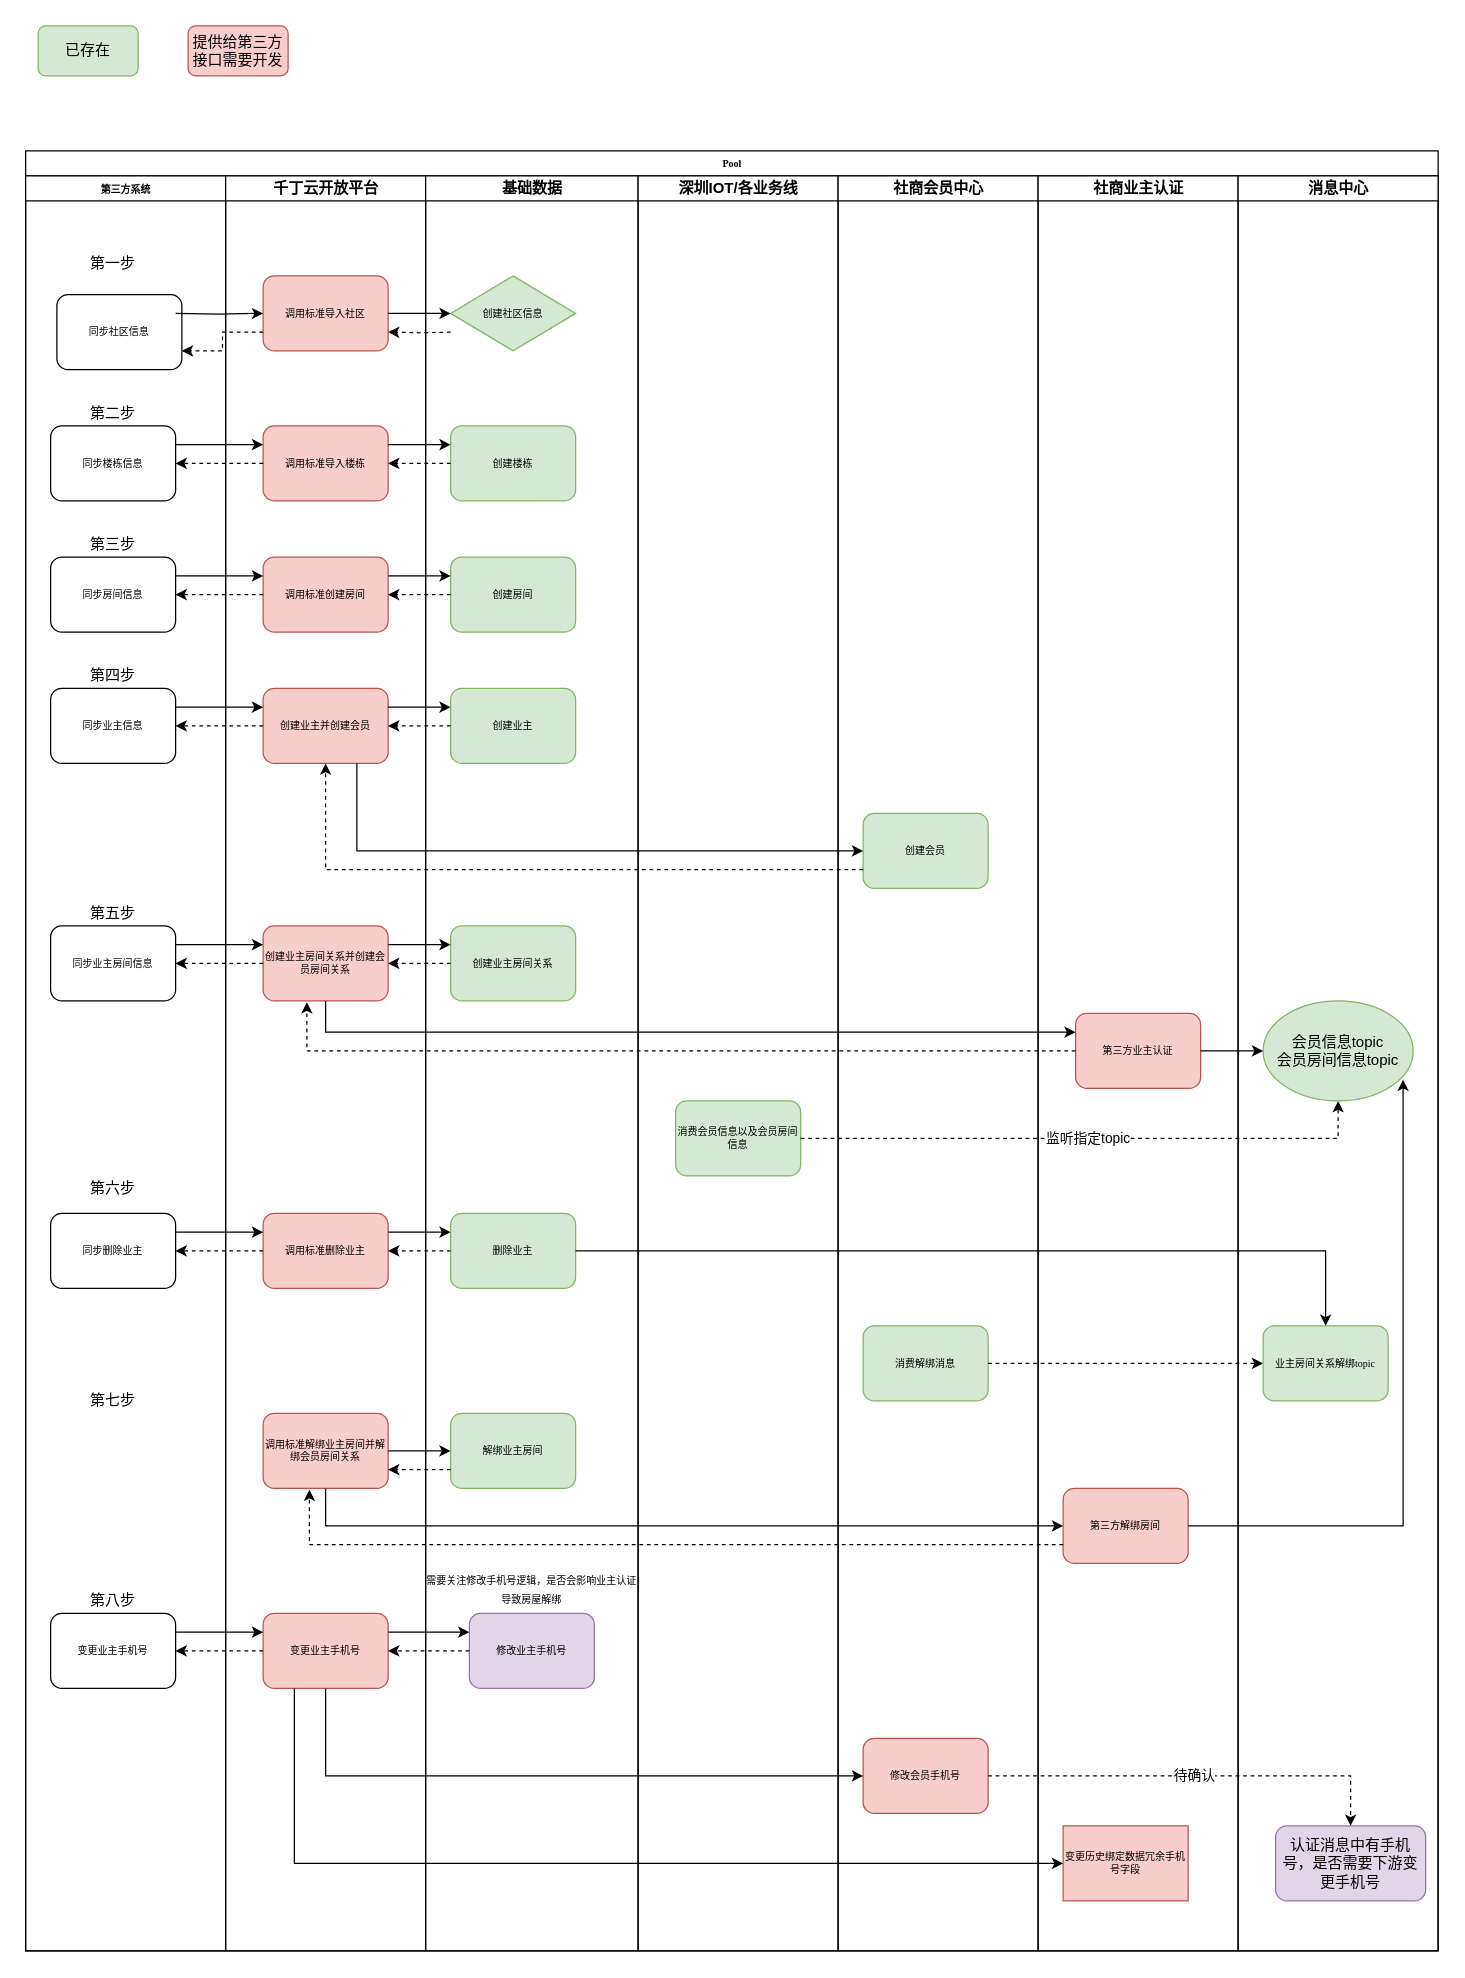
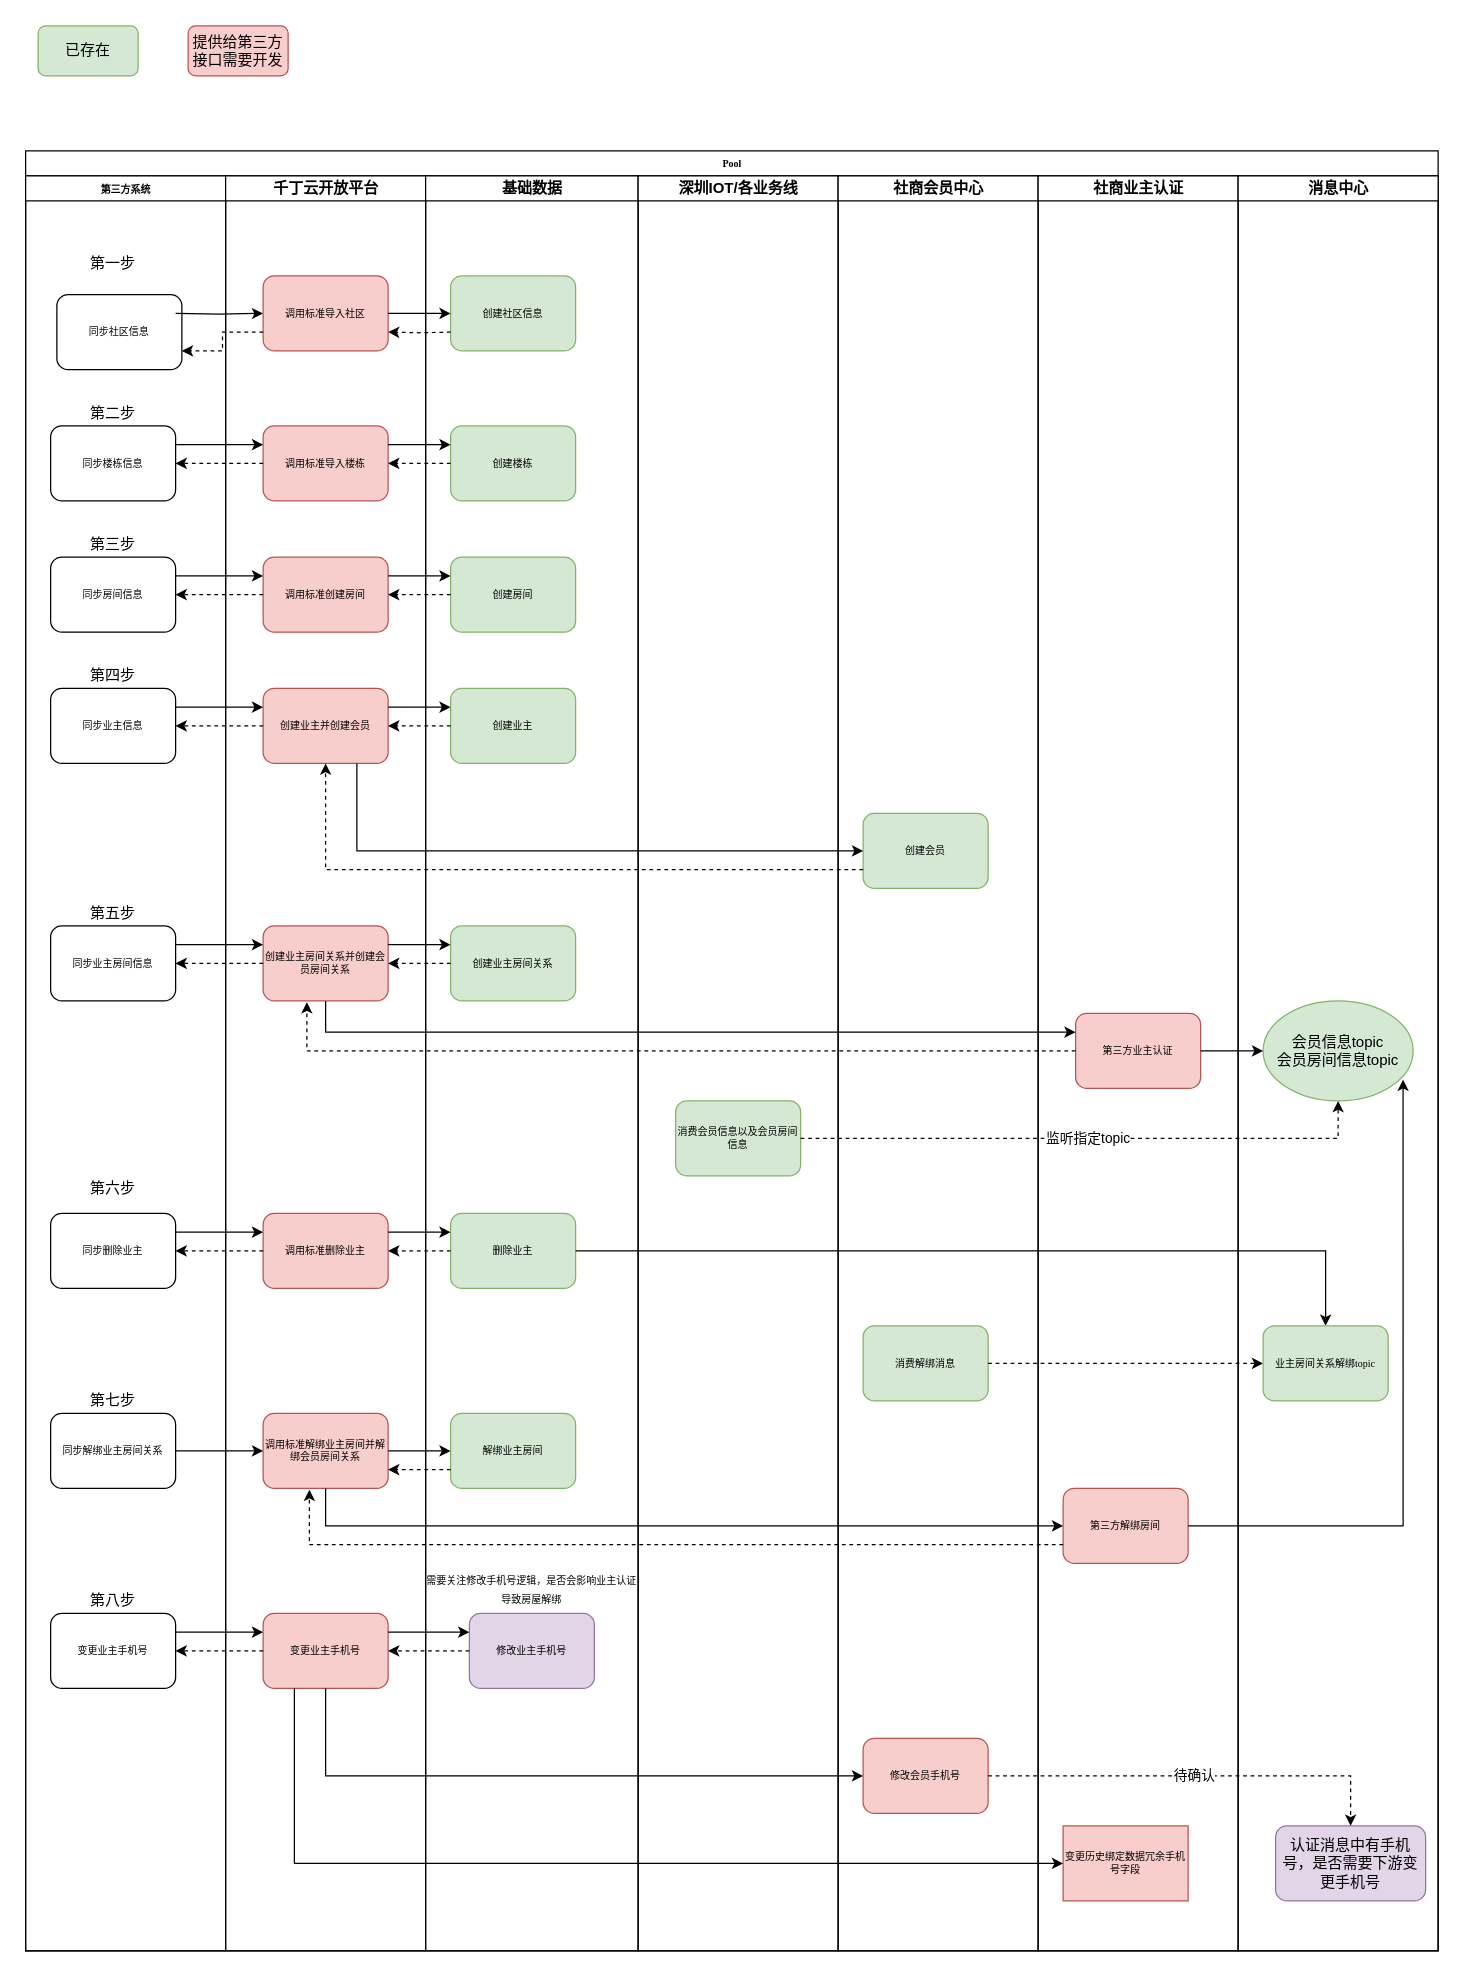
node "创建社区信息": shape diamond -> rounded rectangle
node "同步解绑业主房间关系": added
edge "同步解绑业主房间关系" -> "调用标准解绑业主房间并解绑会员房间关系": added
